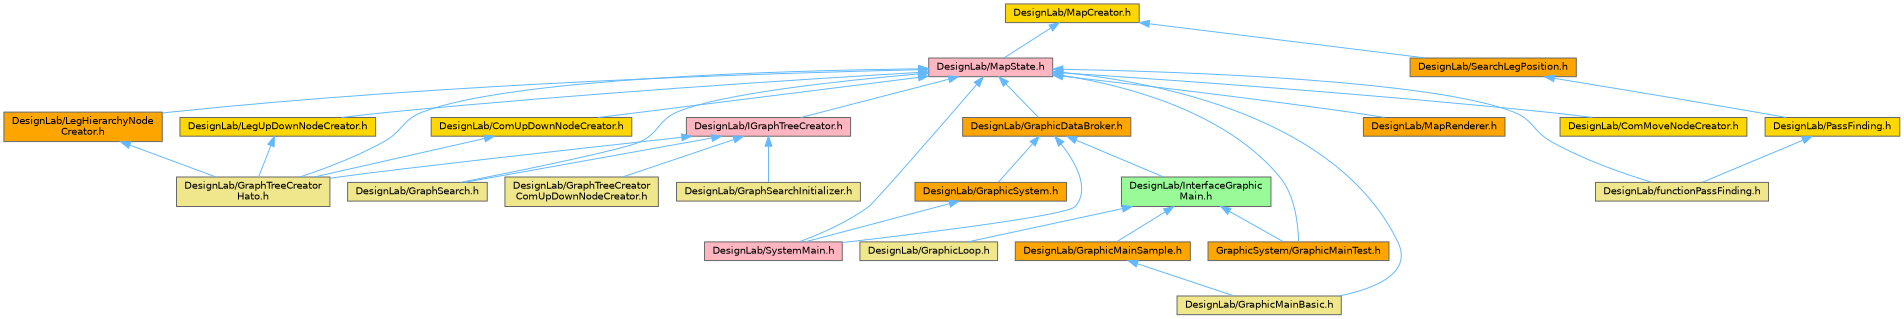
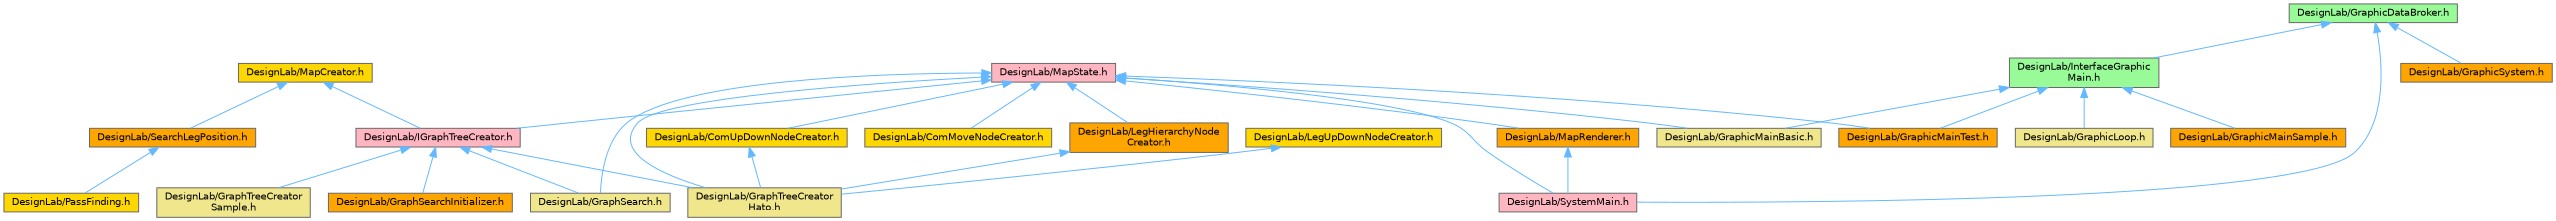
edge "DesignLab/MapState.h" -> "DesignLab/MapCreator.h": now "DesignLab/IGraphTreeCreator.h" -> "DesignLab/MapCreator.h"
edge "DesignLab/LegUpDownNodeCreator.h" -> "DesignLab/MapState.h": removed
edge "DesignLab/GraphicDataBroker.h" -> "DesignLab/MapState.h": removed
node "DesignLab/GraphicDataBroker.h": fillcolor orange -> palegreen
node "DesignLab/GraphTreeCreator ComUpDownNodeCreator.h": label "DesignLab/GraphTreeCreator ComUpDownNodeCreator.h" -> "DesignLab/GraphTreeCreator Sample.h"
node "DesignLab/GraphSearchInitializer.h": fillcolor khaki -> orange
node "DesignLab/functionPassFinding.h": removed
edge "DesignLab/SystemMain.h" -> "DesignLab/GraphicSystem.h": now "DesignLab/SystemMain.h" -> "DesignLab/MapRenderer.h"
node "GraphicSystem/GraphicMainTest.h": label "GraphicSystem/GraphicMainTest.h" -> "DesignLab/GraphicMainTest.h"
edge "DesignLab/GraphicMainBasic.h" -> "DesignLab/GraphicMainSample.h": now "DesignLab/GraphicMainBasic.h" -> "DesignLab/InterfaceGraphic Main.h"
